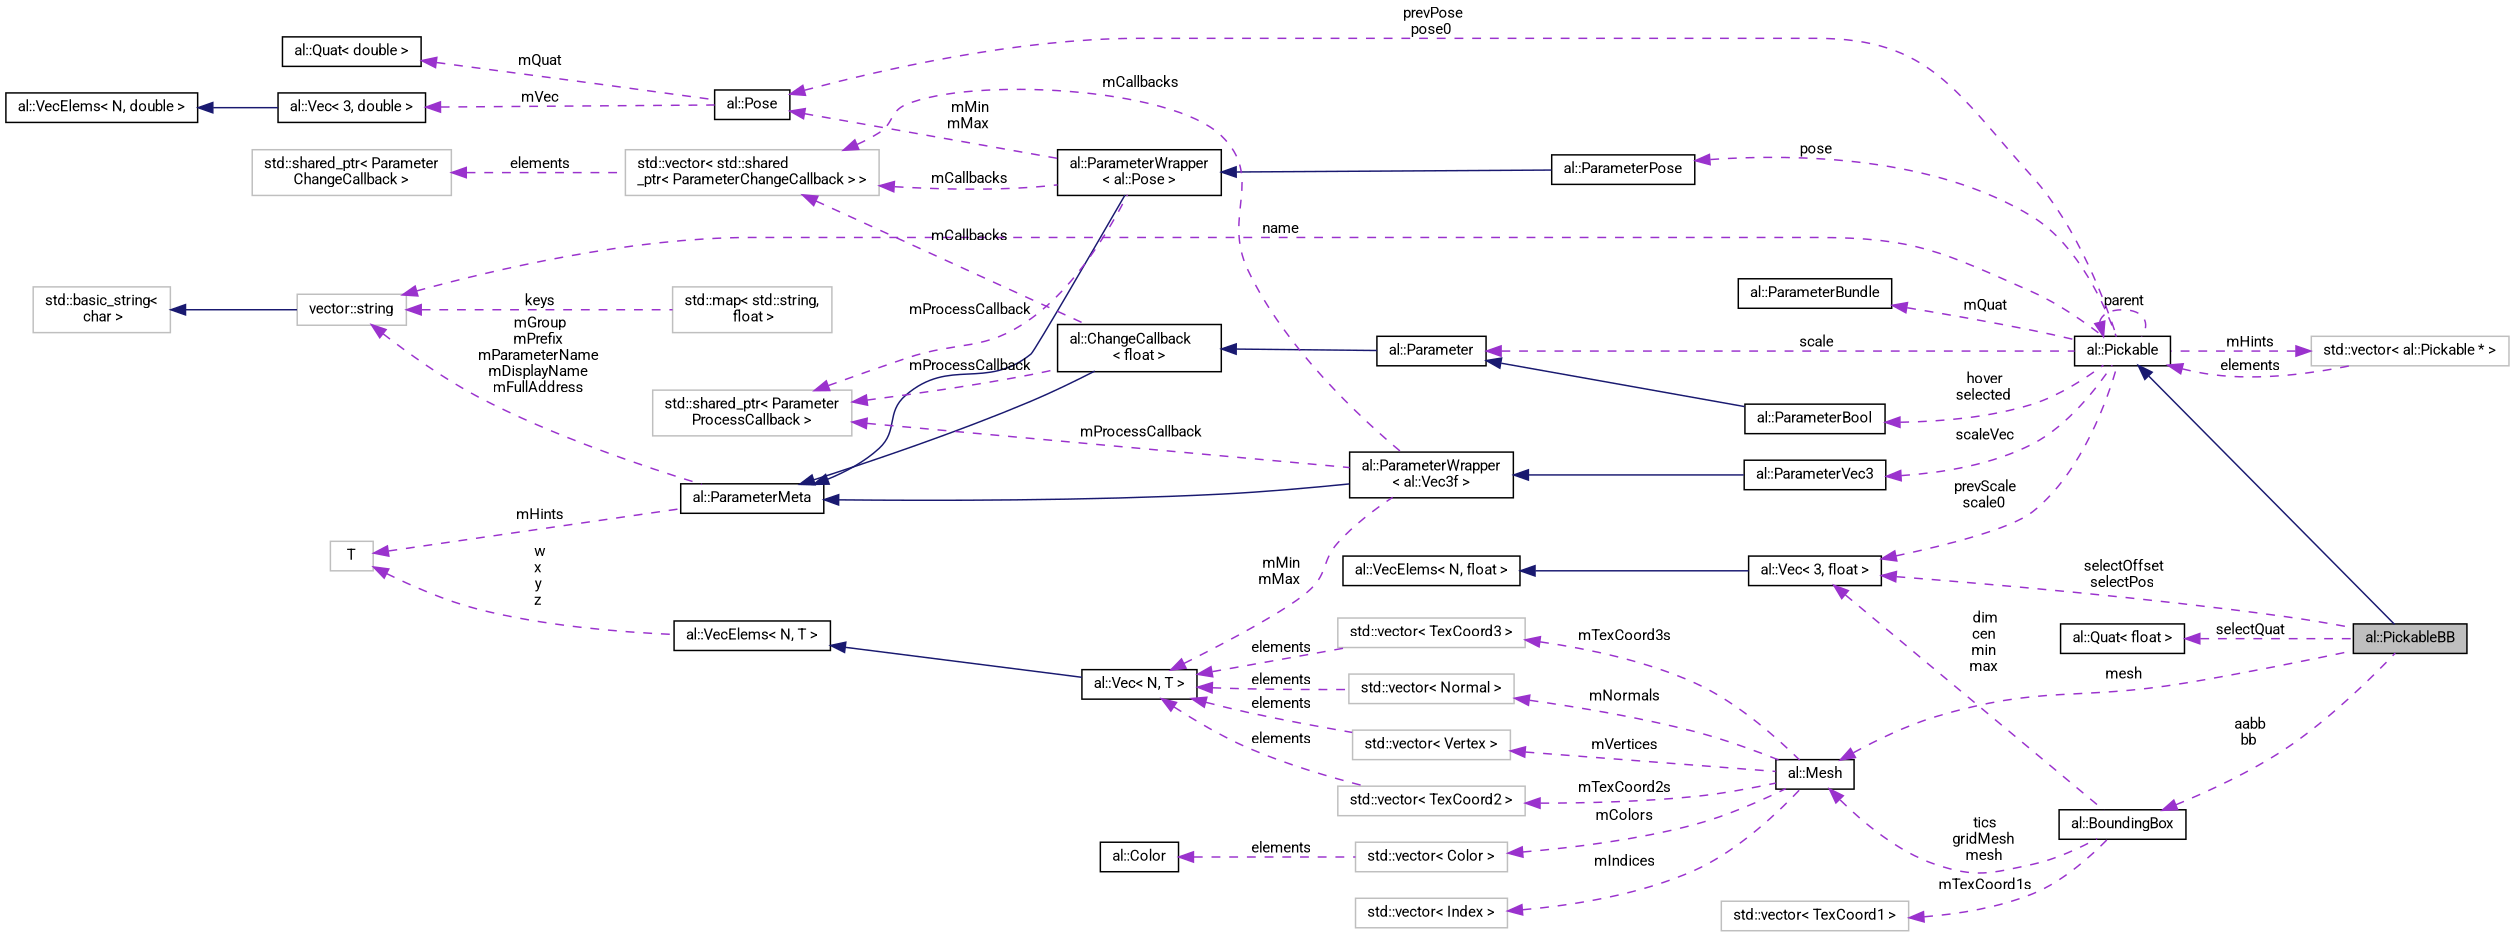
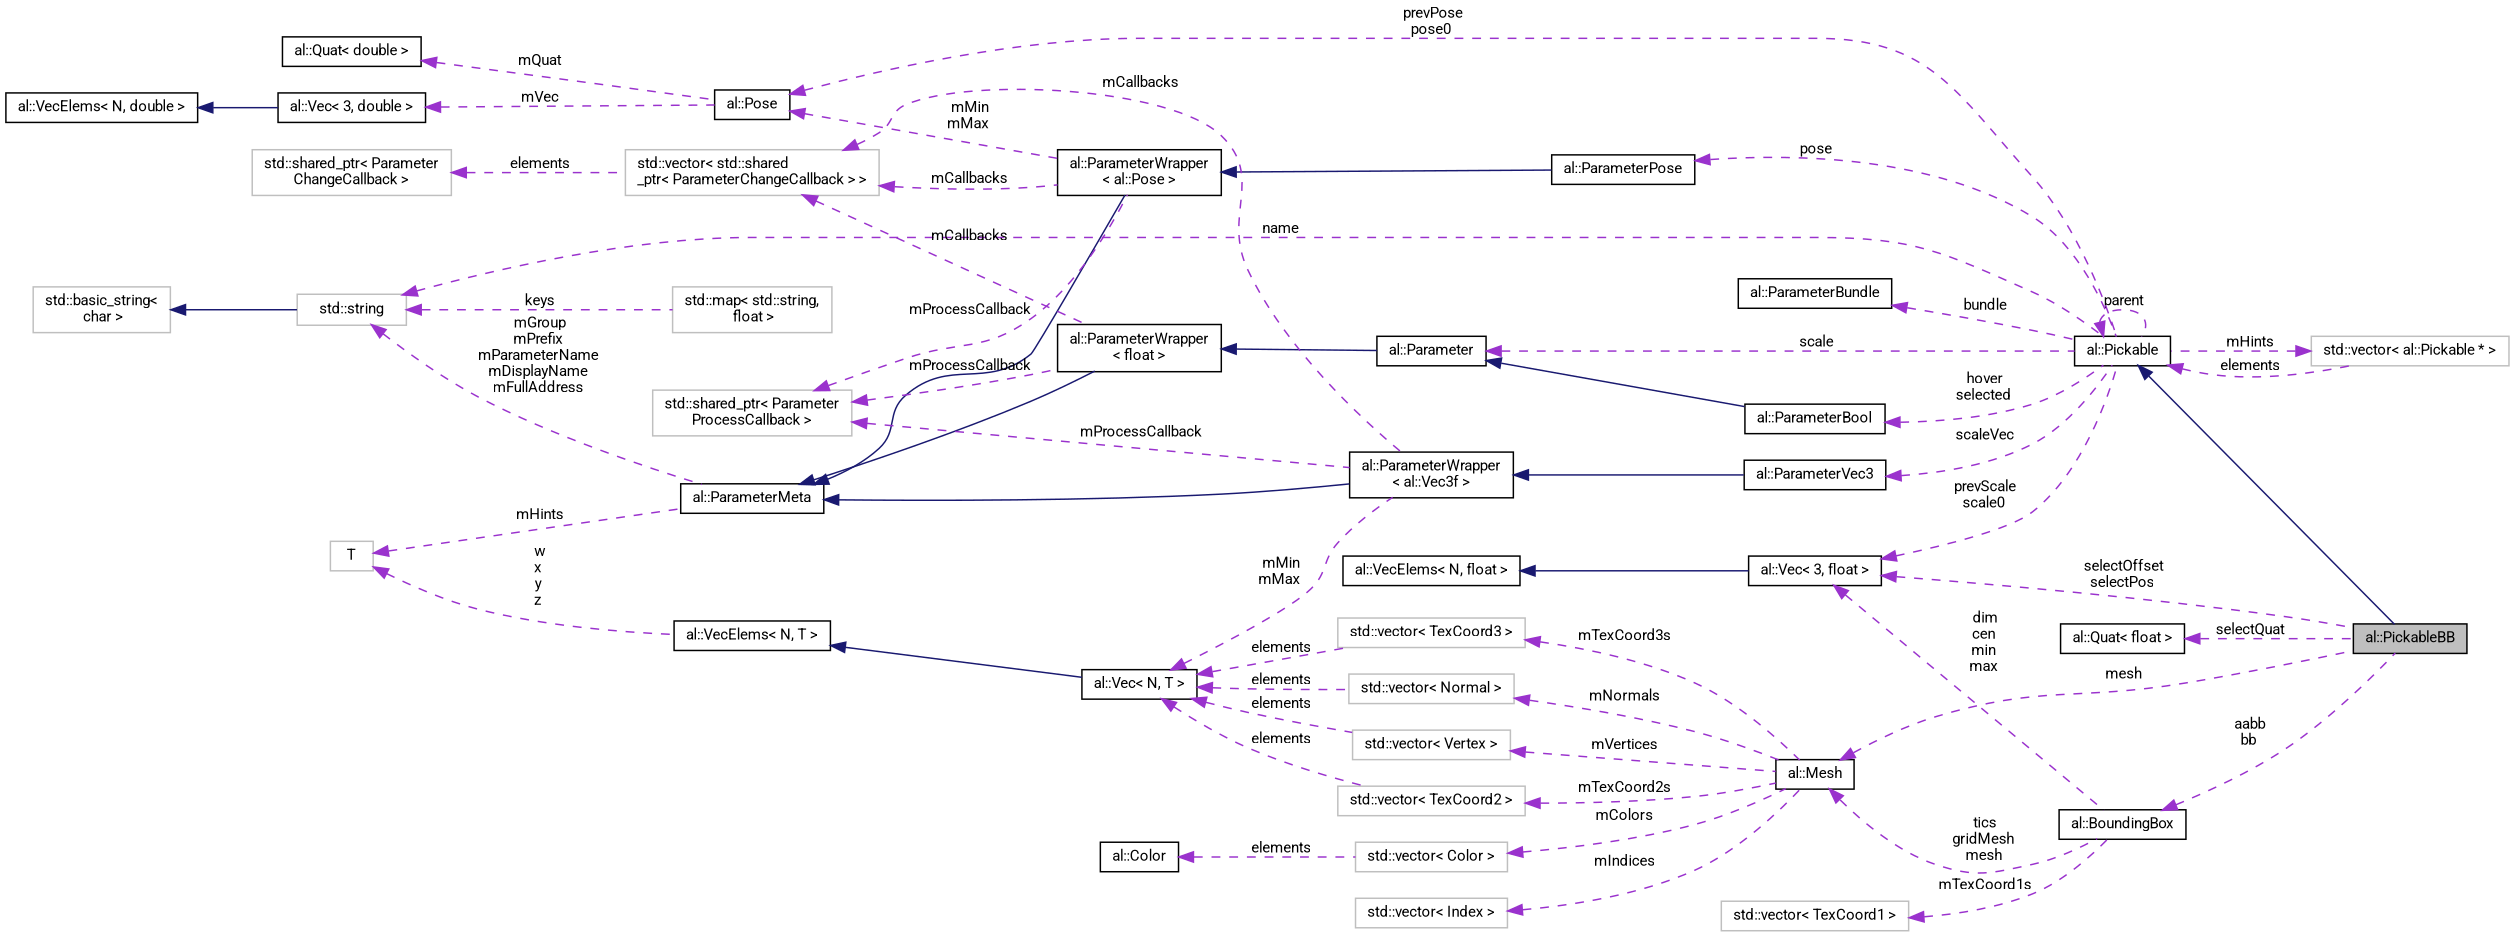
edge "al::Pickable" -> "al::ParameterBundle": label " mQuat" -> " bundle"
node "vector::string": label "vector::string" -> "std::string"
node "al::ChangeCallback < float >": label "al::ChangeCallback < float >" -> "al::ParameterWrapper < float >"
